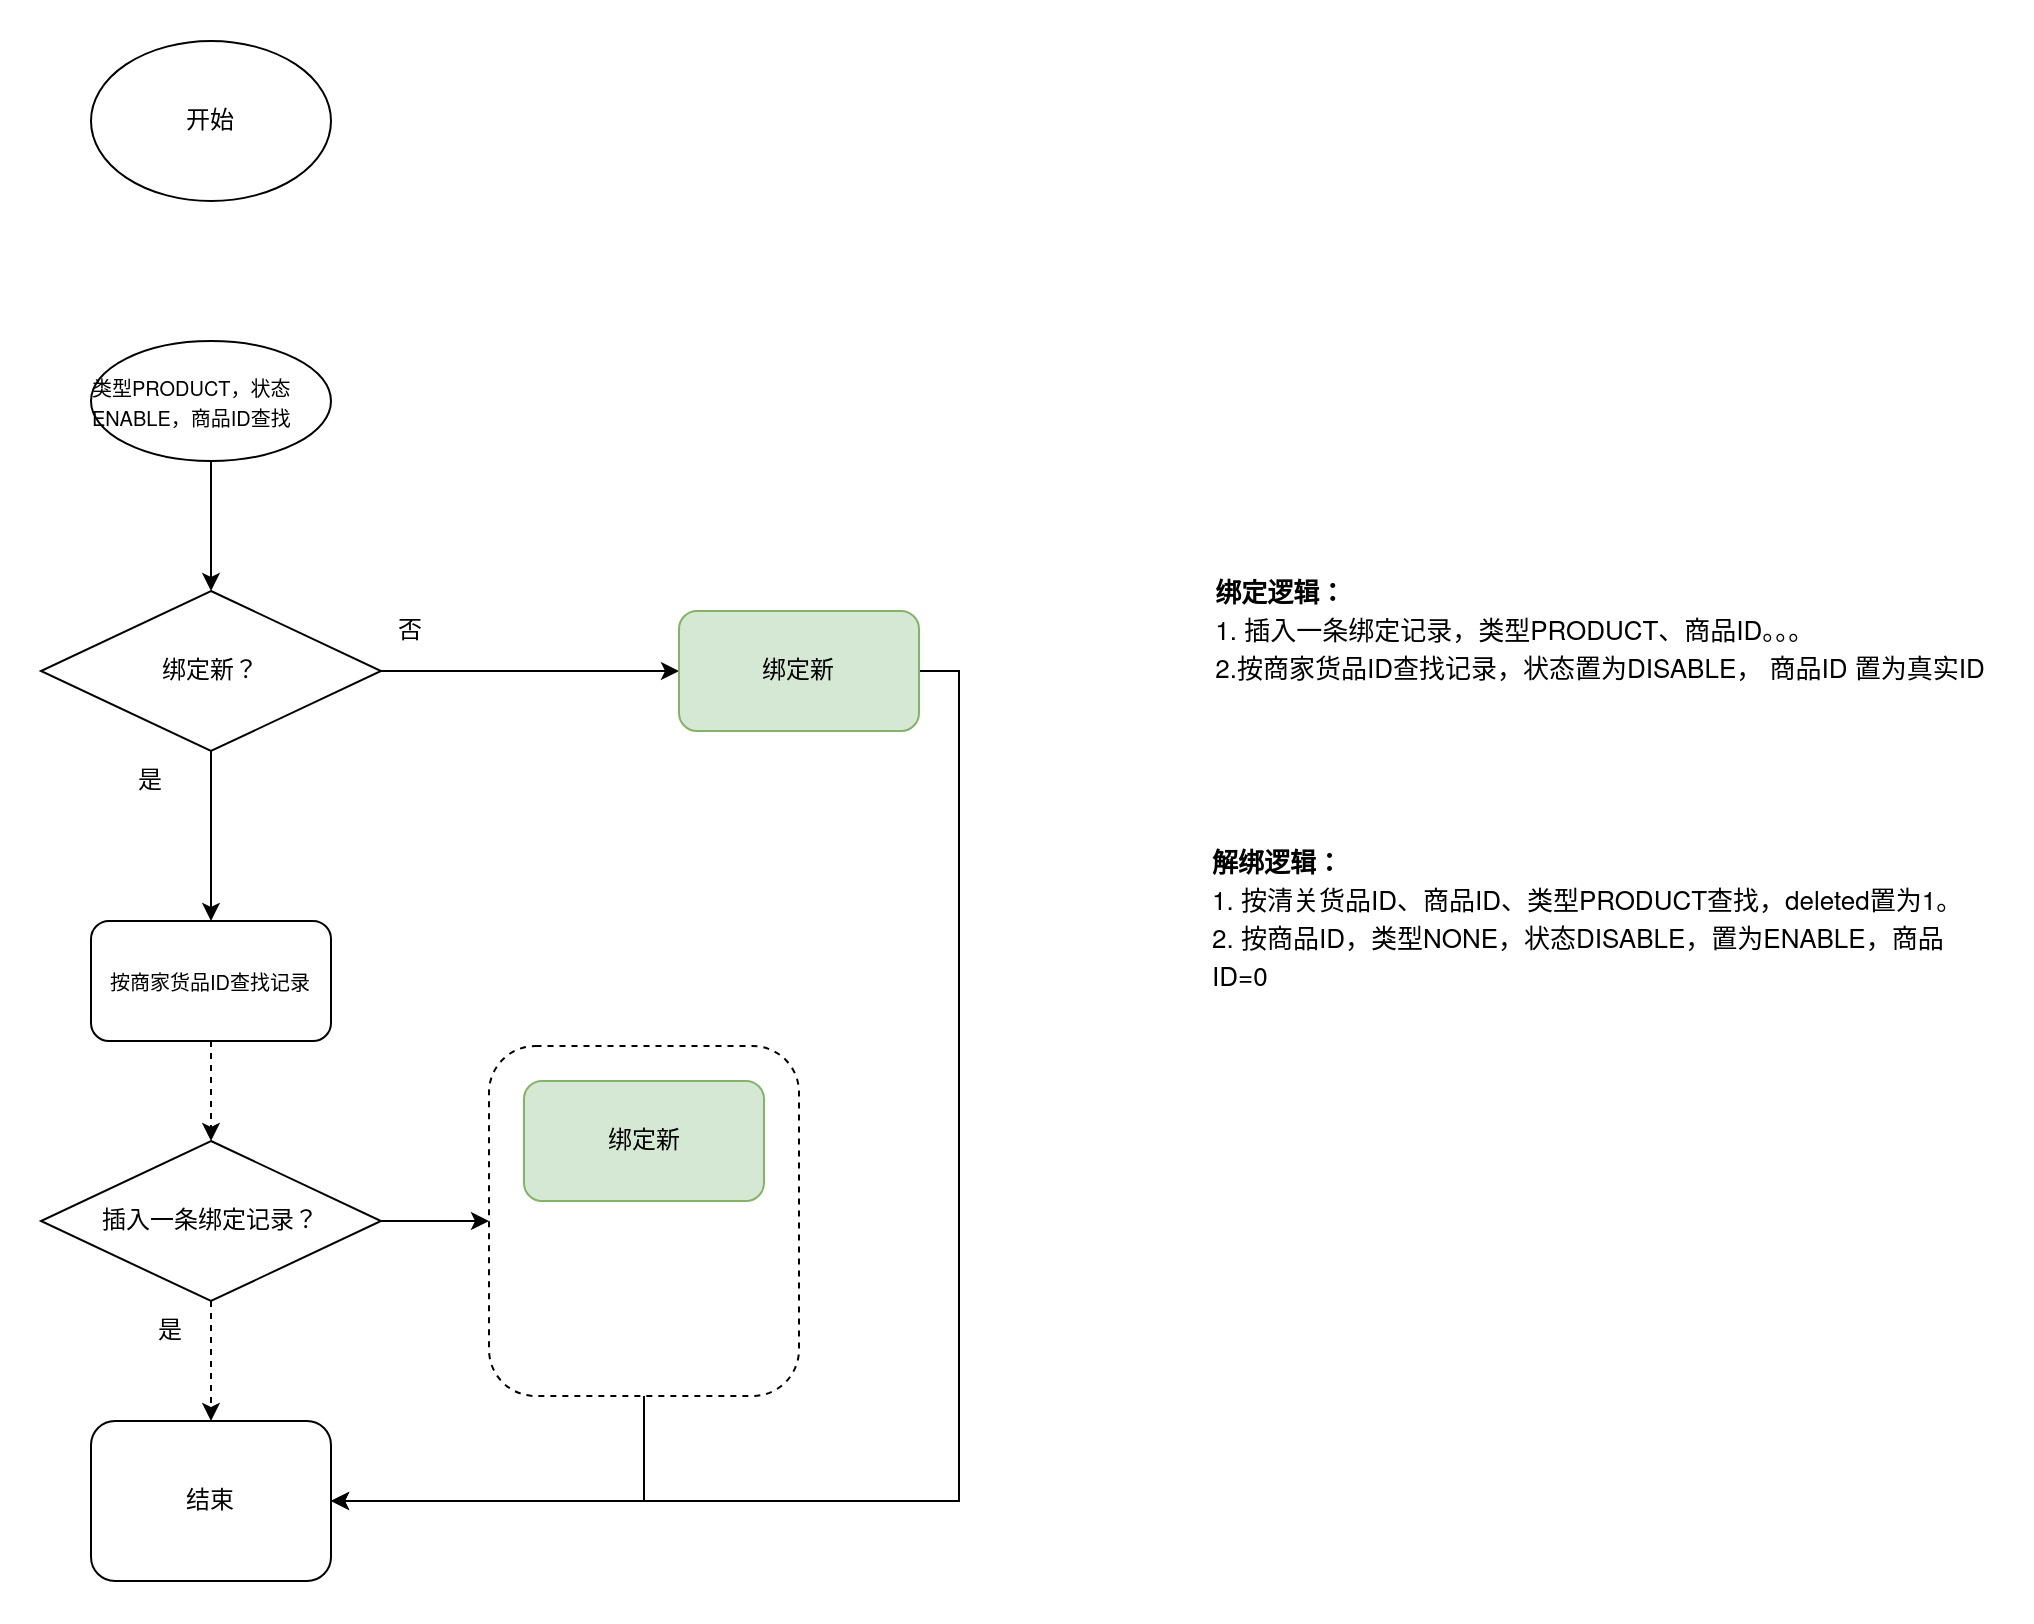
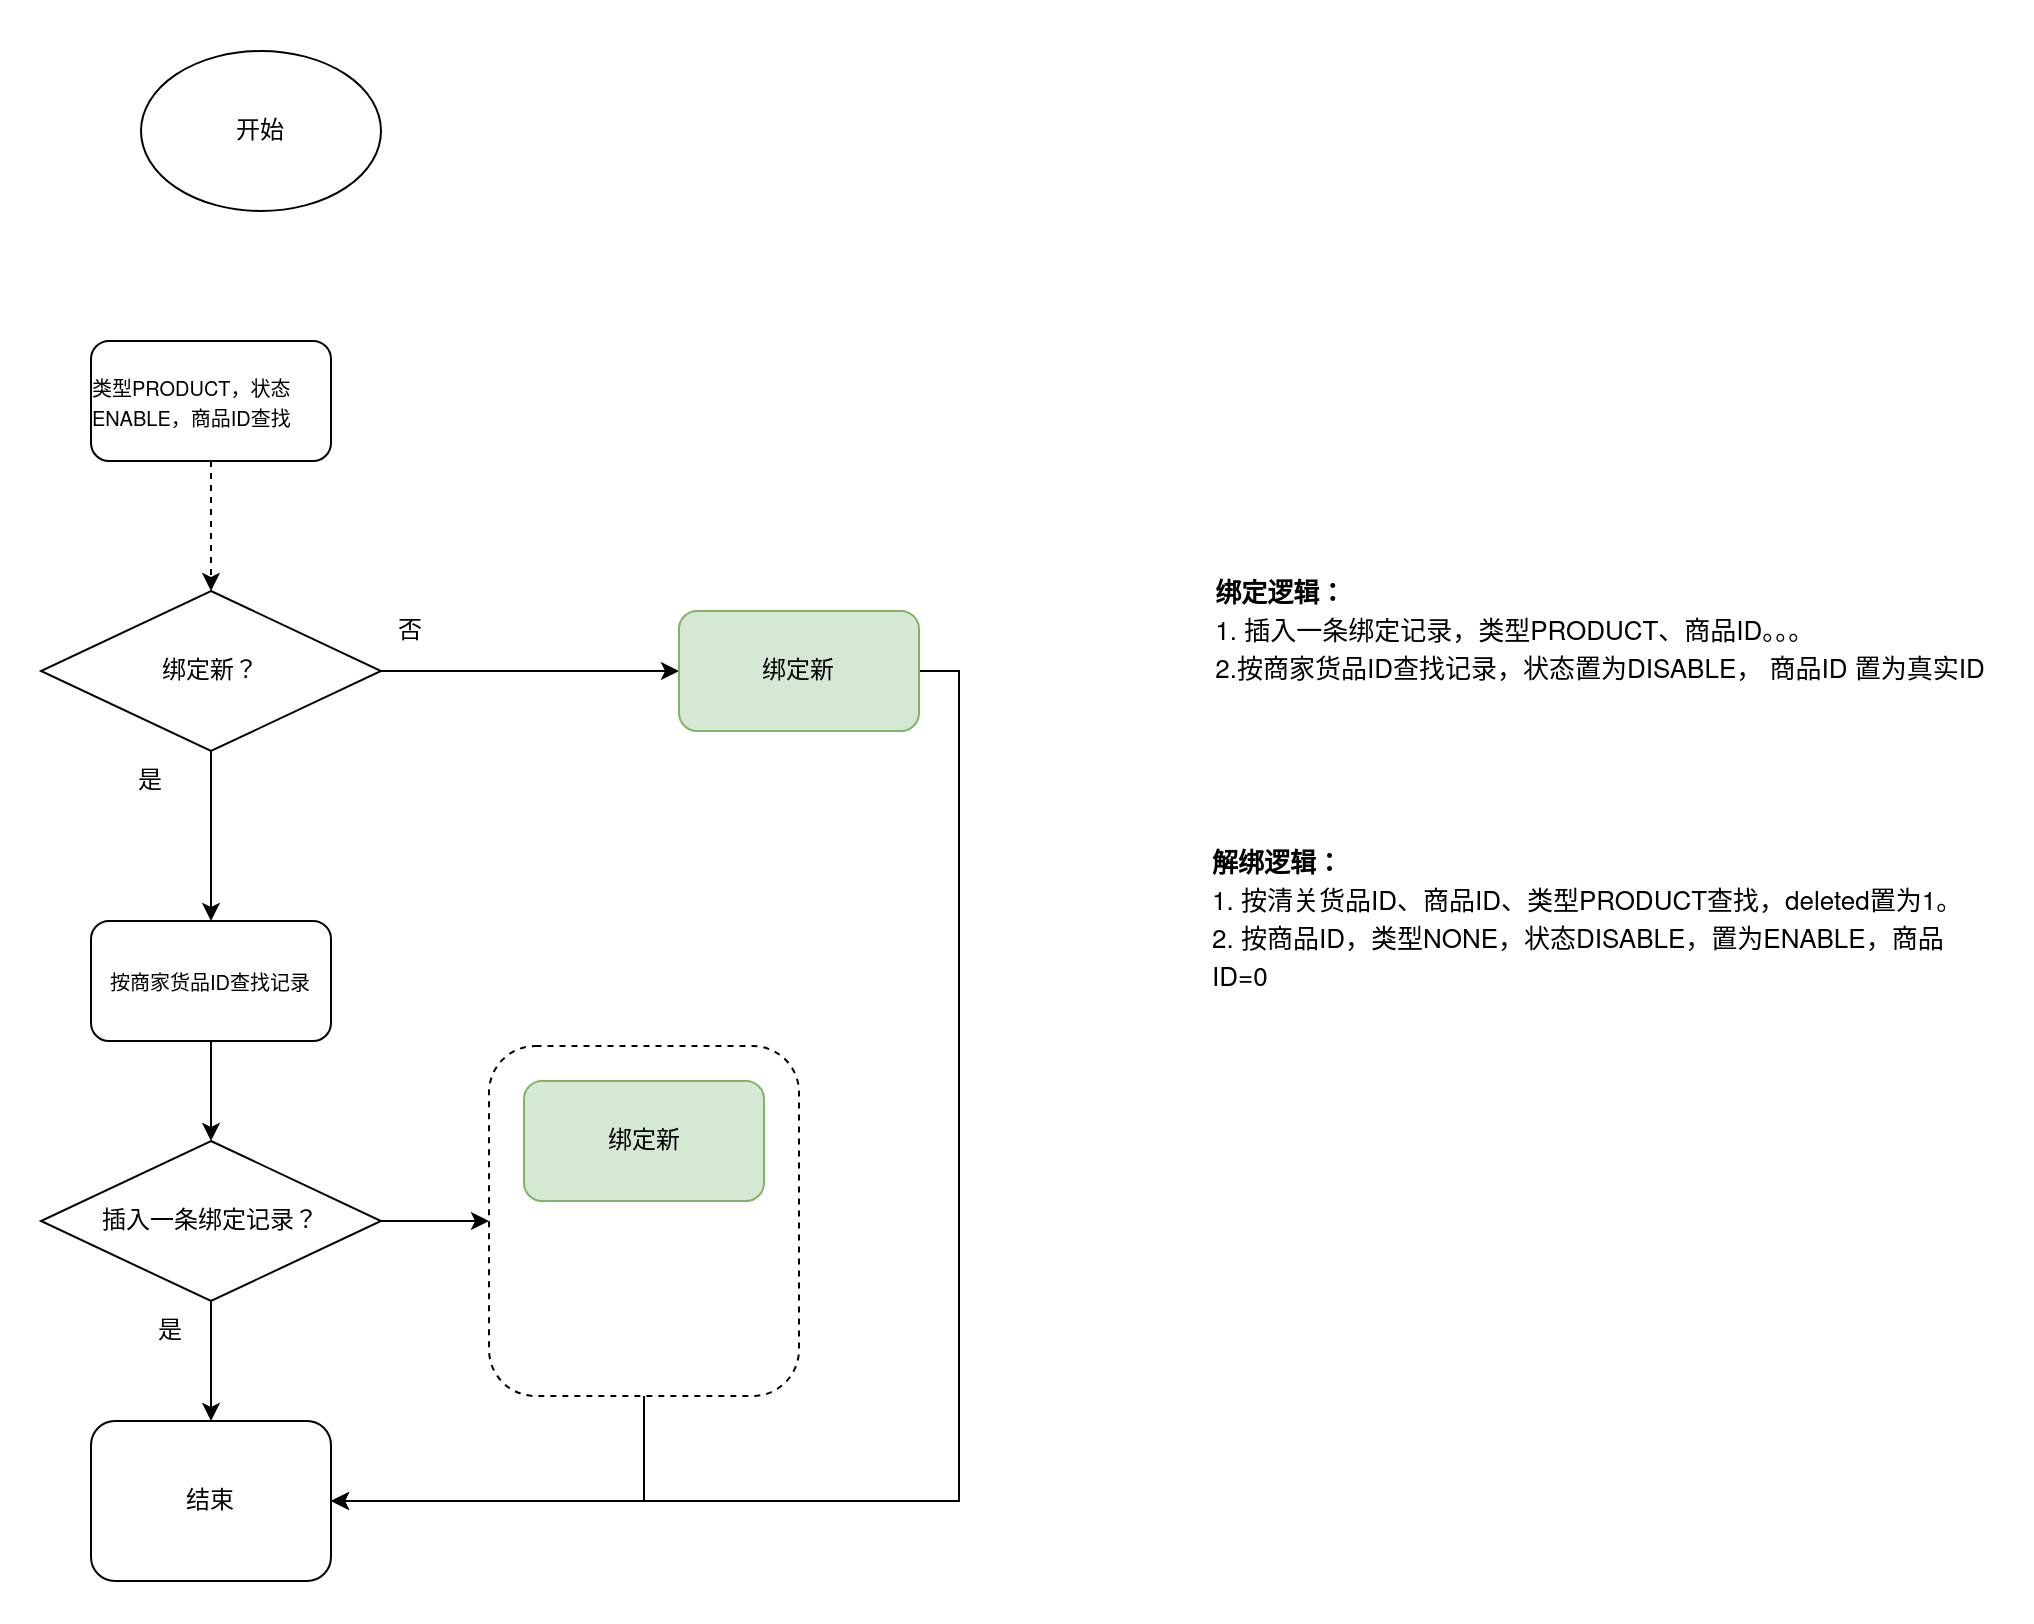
node "开始": moved (211, 121) -> (261, 131)
node "类型PRODUCT，状态ENABLE，商品ID查找": shape ellipse -> rounded rectangle
edge "类型PRODUCT，状态ENABLE，商品ID查找" -> "绑定新？": style solid -> dashed
edge "按商家货品ID查找记录" -> "插入一条绑定记录？": style dashed -> solid
edge "插入一条绑定记录？" -> "结束": style dashed -> solid
